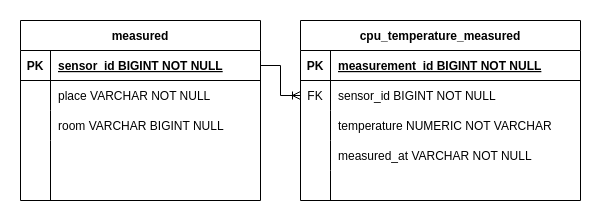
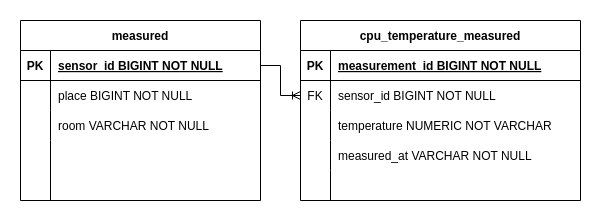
node "place VARCHAR NOT NULL": label "place VARCHAR NOT NULL" -> "place BIGINT NOT NULL"
node "room VARCHAR BIGINT NULL": label "room VARCHAR BIGINT NULL" -> "room VARCHAR NOT NULL"
